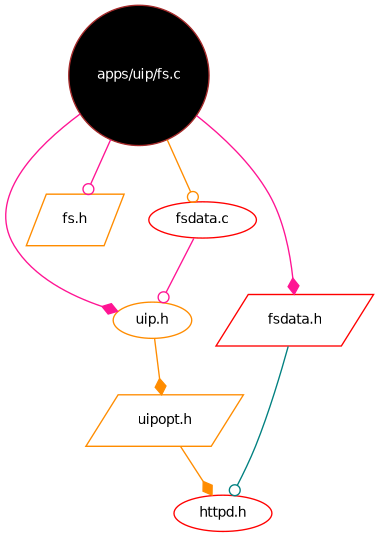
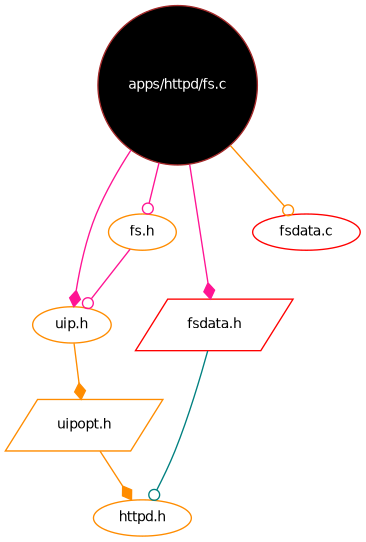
node "apps/uip/fs.c": label "apps/uip/fs.c" -> "apps/httpd/fs.c"
node "fs.h": shape parallelogram -> ellipse
edge "fsdata.c" -> "uip.h": now "fs.h" -> "uip.h"
node "httpd.h": color red -> darkorange
